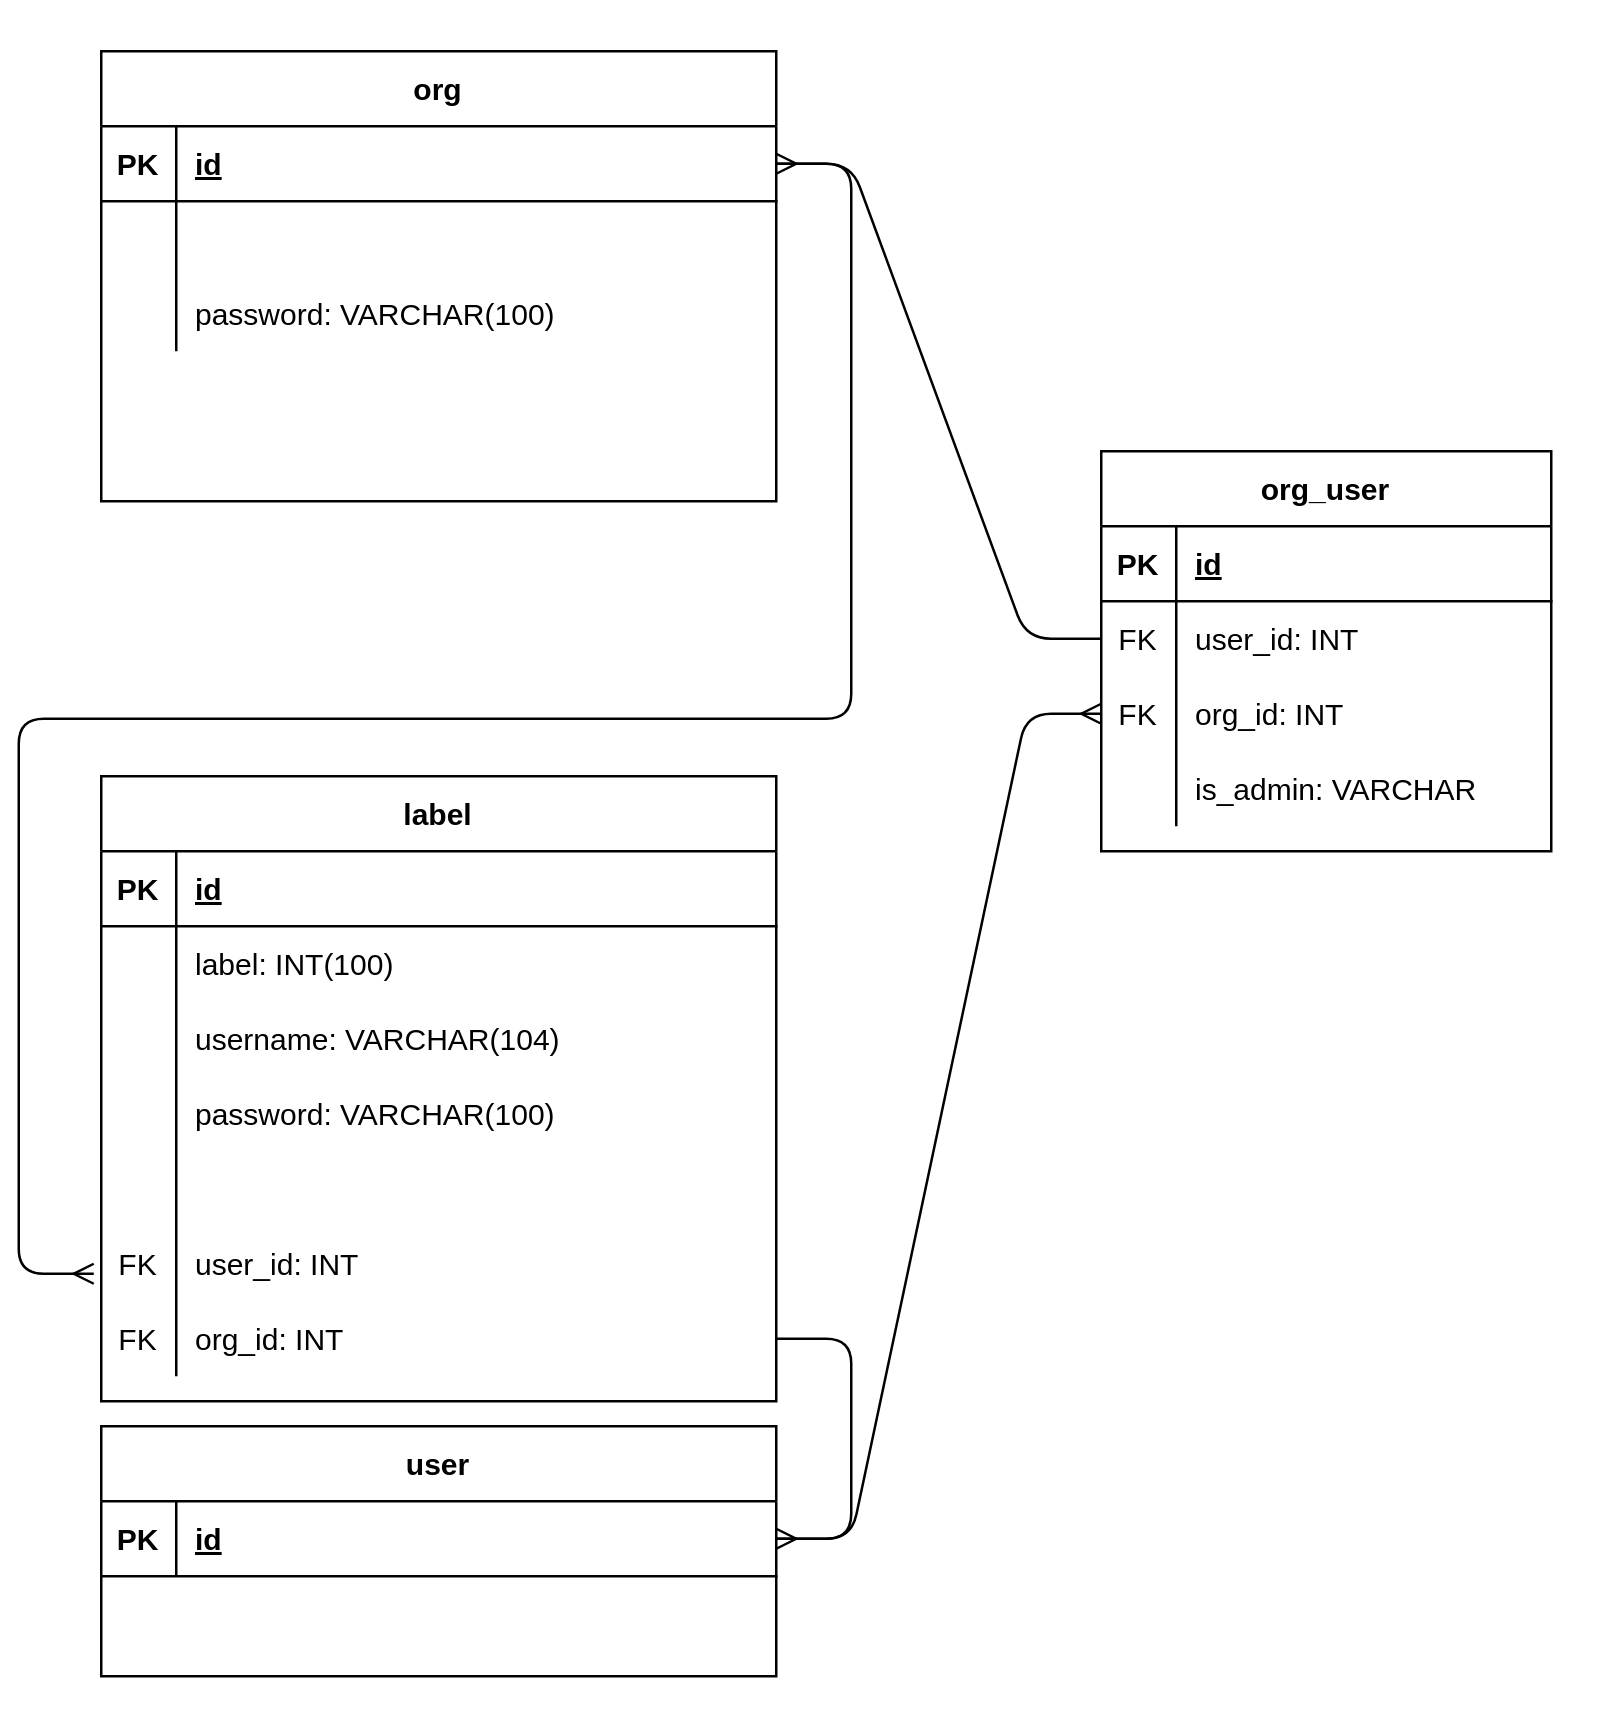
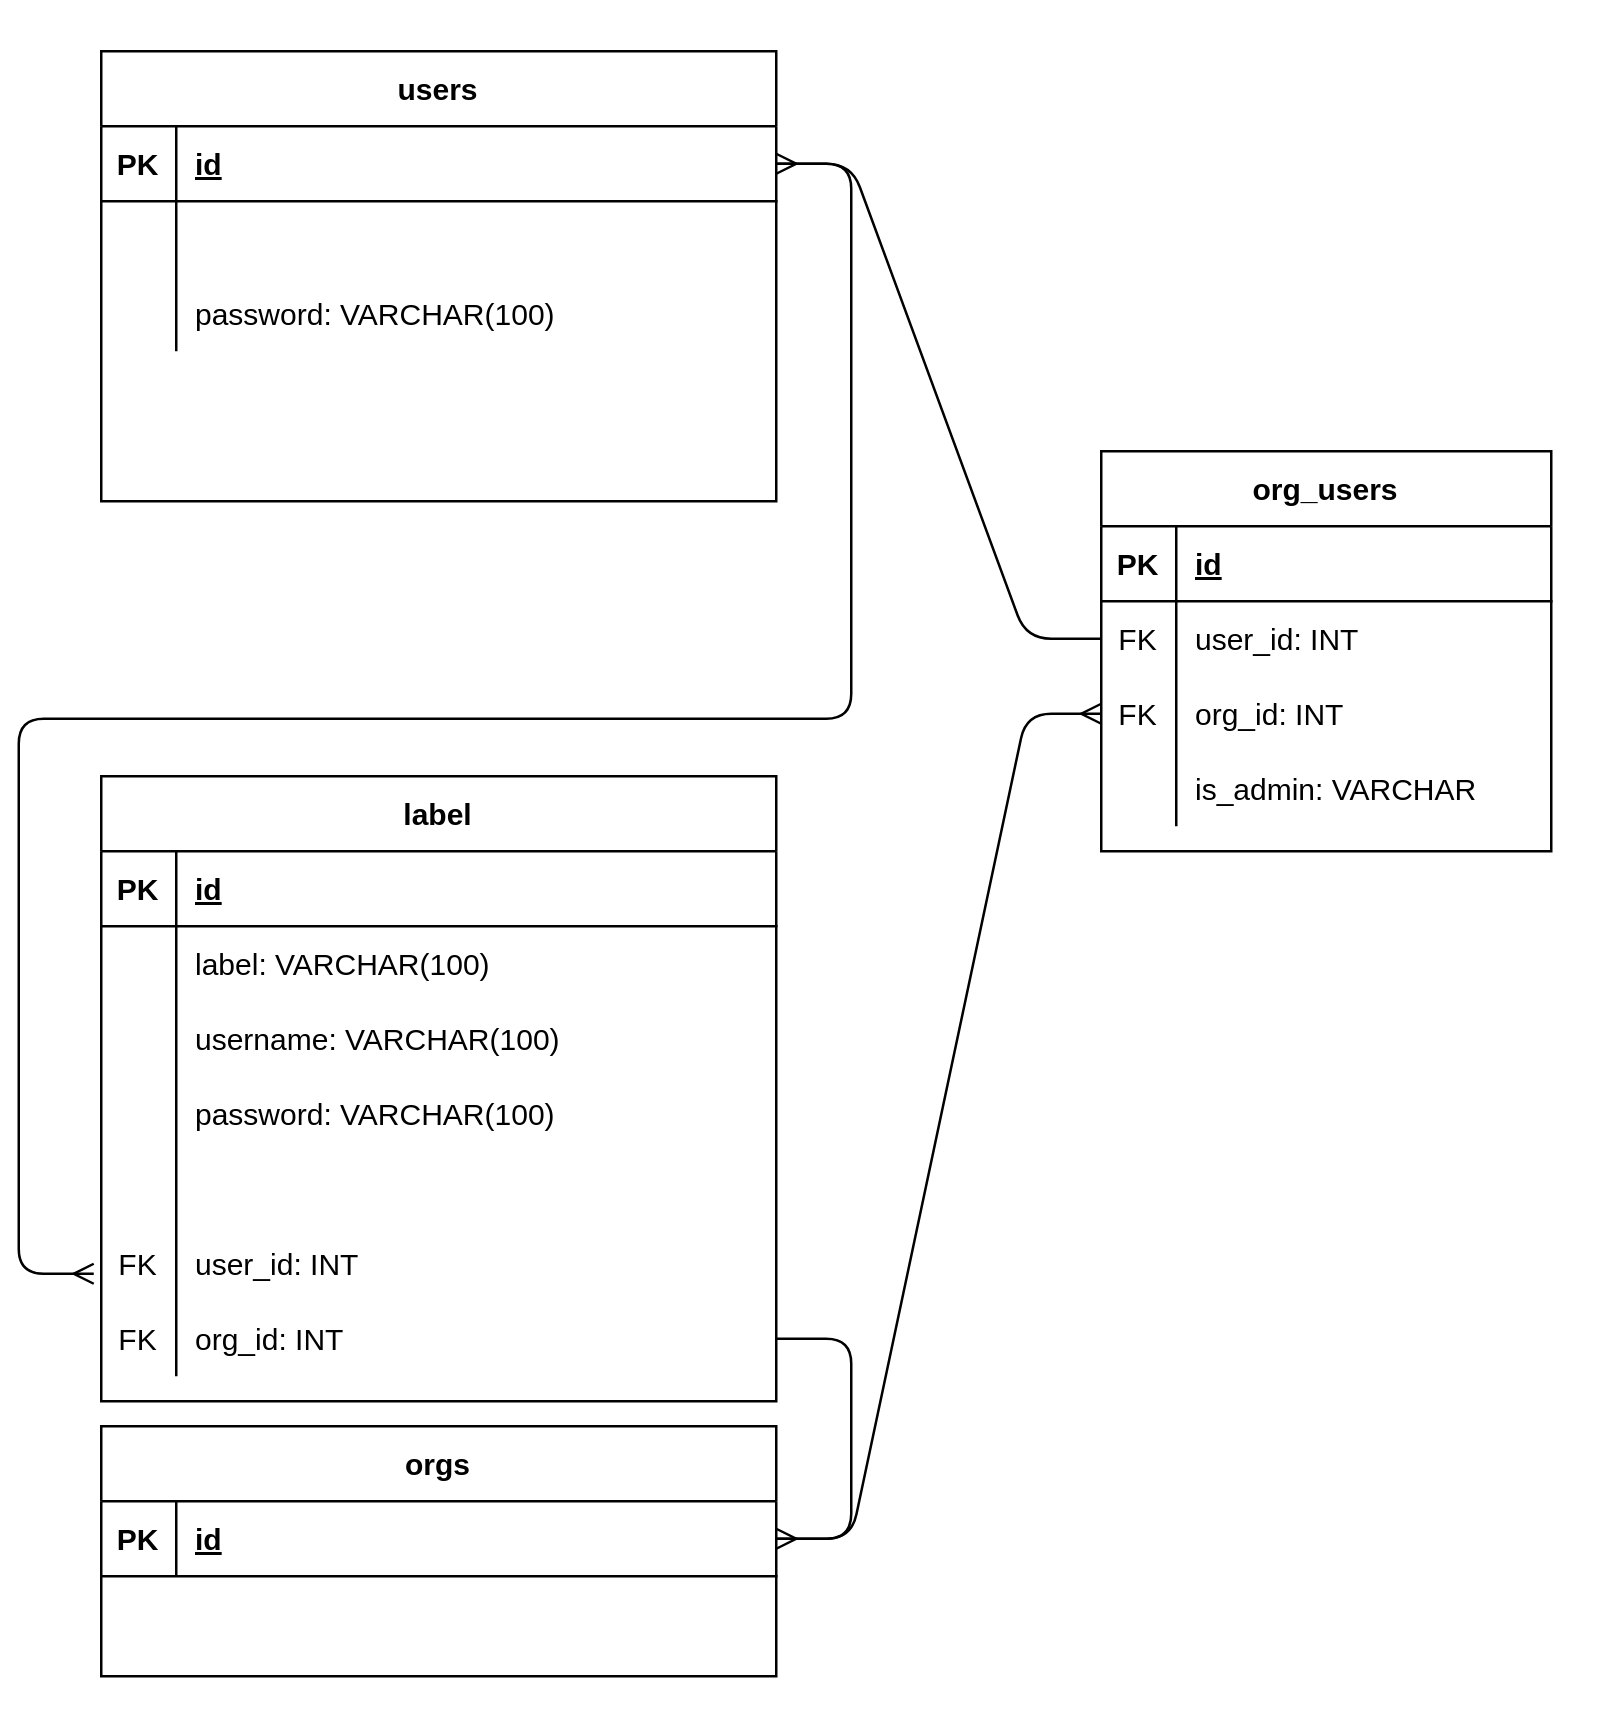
node "org": label "org" -> "users"
node "org_user": label "org_user" -> "org_users"
node "label: INT(100)": label "label: INT(100)" -> "label: VARCHAR(100)"
node "username: VARCHAR(104)": label "username: VARCHAR(104)" -> "username: VARCHAR(100)"
node "user": label "user" -> "orgs"
